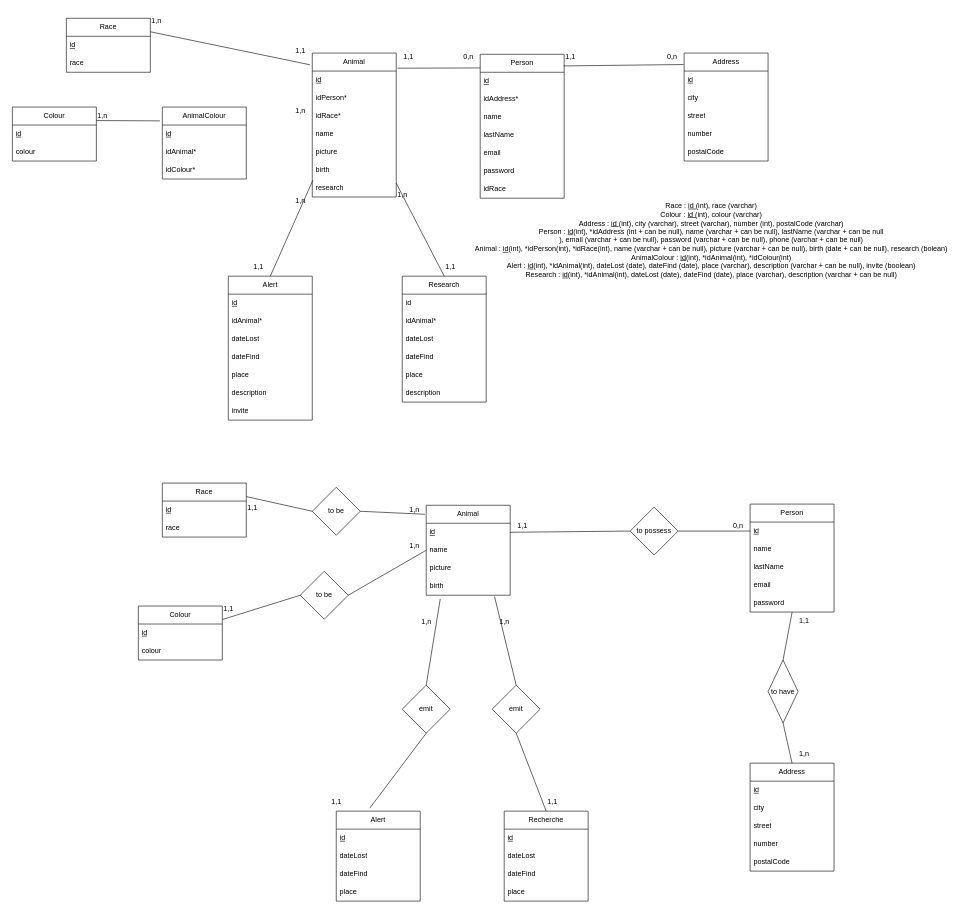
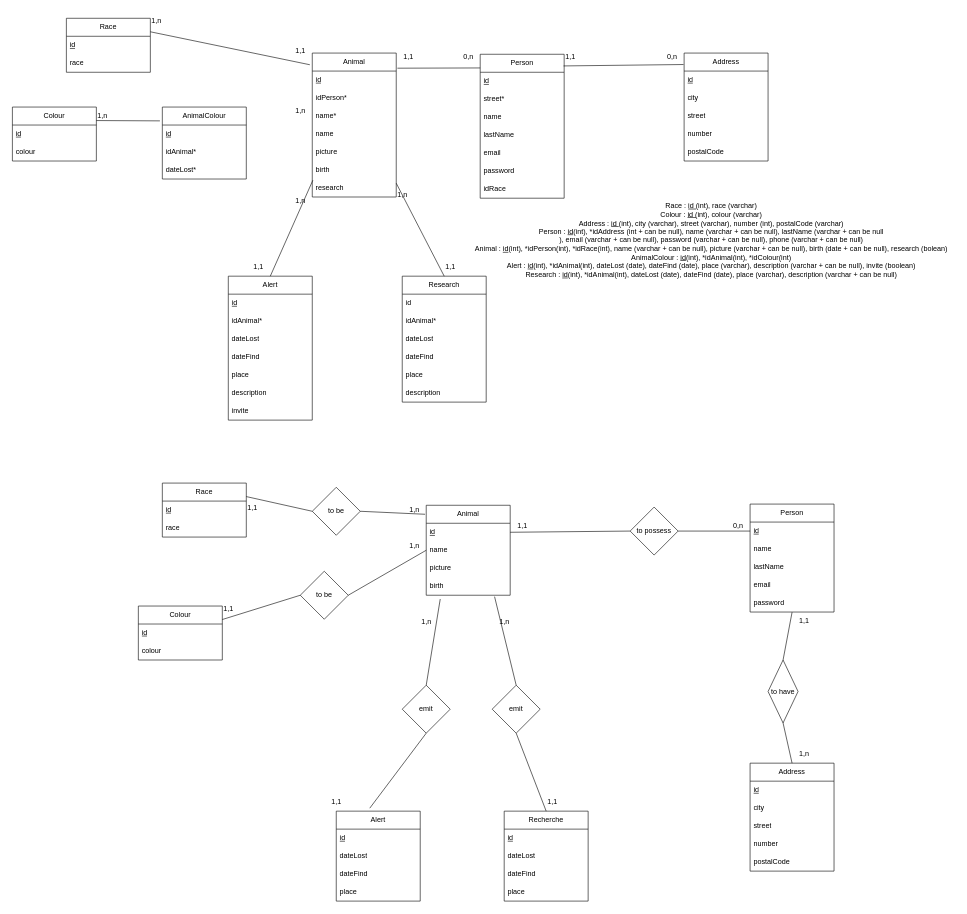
node "idAddress*": label "idAddress*" -> "street*"
node "idRace*": label "idRace*" -> "name*"
node "idColour*": label "idColour*" -> "dateLost*"
